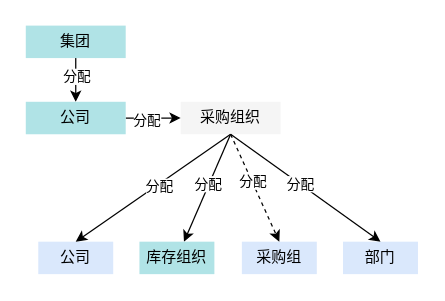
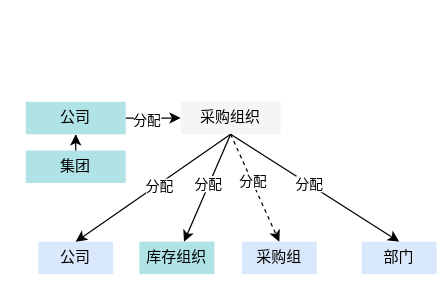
node "集团": moved (76, 42) -> (76, 167)
node "部门": moved (381, 258) -> (399, 258)
